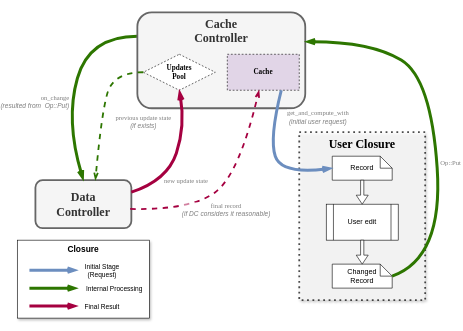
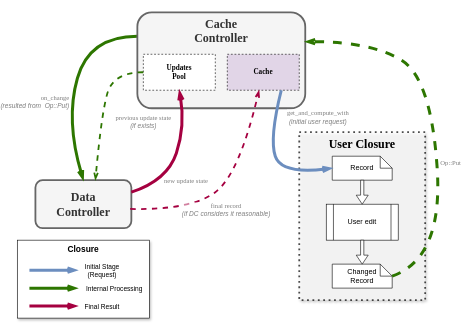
node "Updates Pool": shape diamond -> rectangle
edge "Changed Record" -> "Cache Controller": style solid -> dashed
